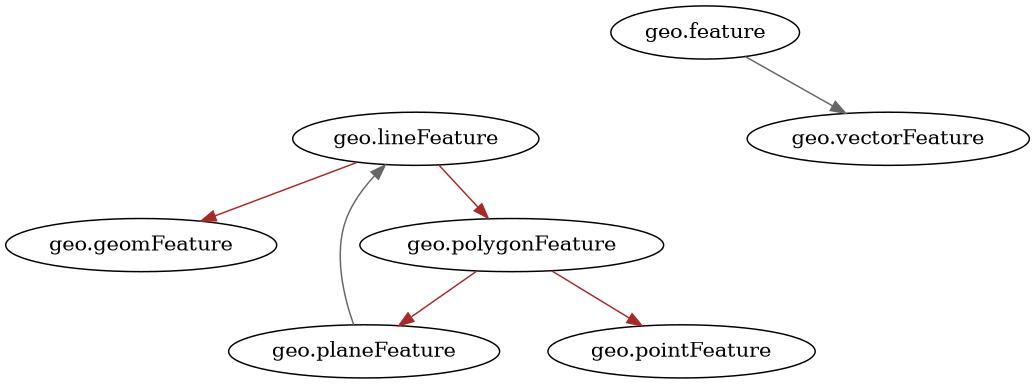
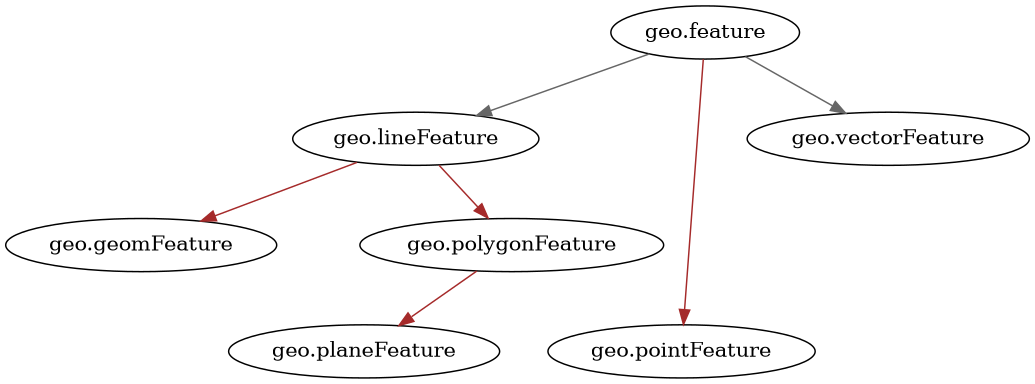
edge "geo.planeFeature" -> "geo.lineFeature": now "geo.feature" -> "geo.lineFeature"
edge "geo.polygonFeature" -> "geo.pointFeature": now "geo.feature" -> "geo.pointFeature"
